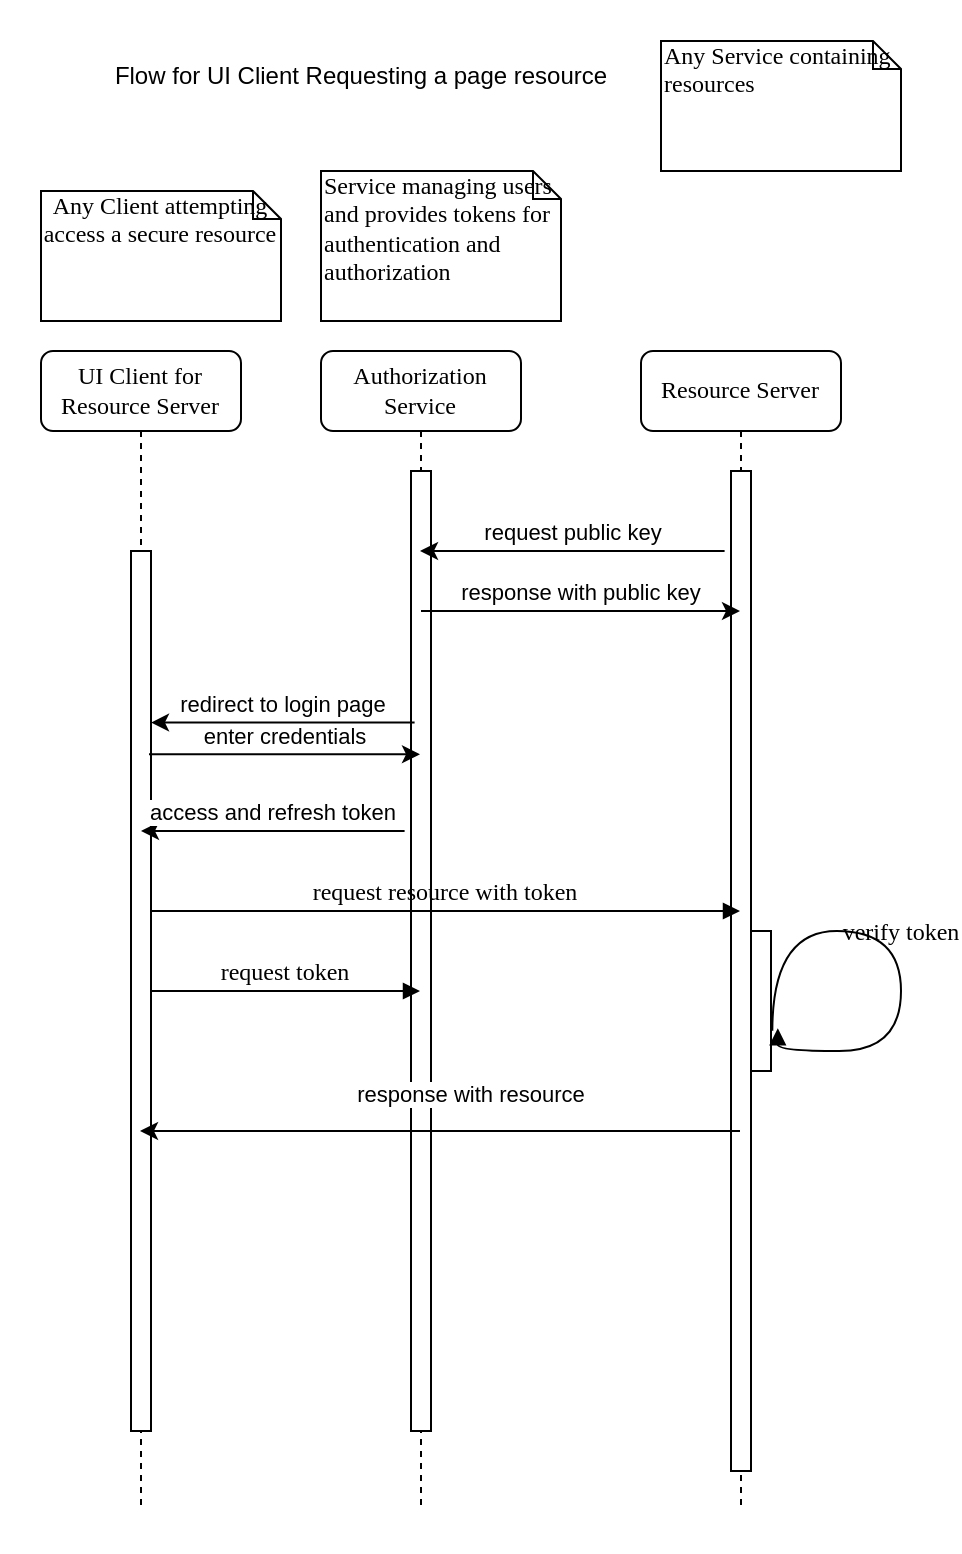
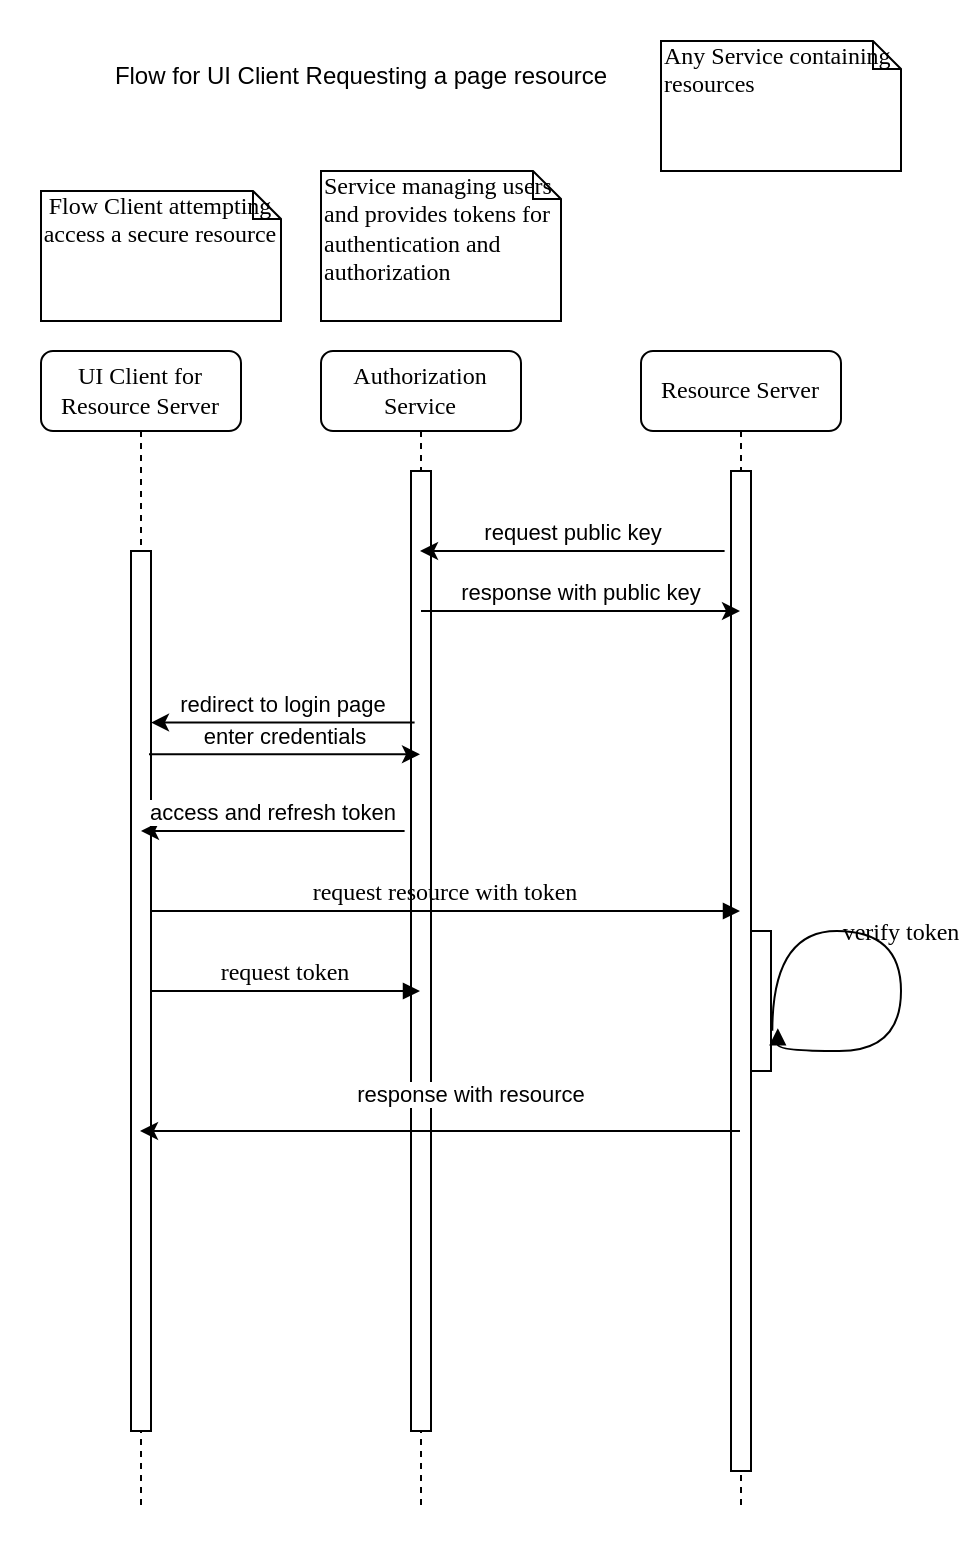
node "Any Client attempting access a secure resource": label "Any Client attempting access a secure resource" -> "Flow Client attempting access a secure resource"
